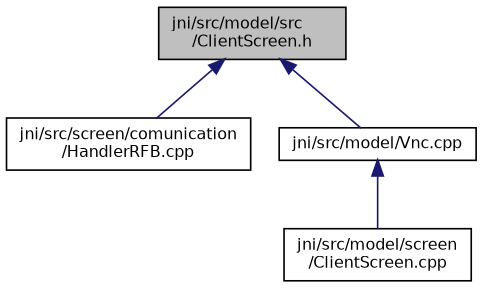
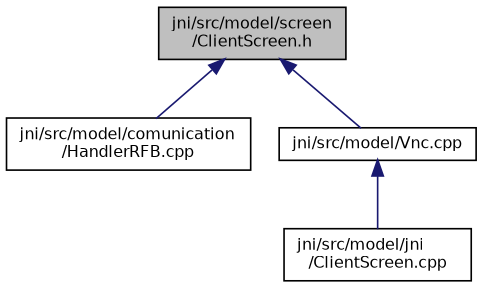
node "jni/src/model/src /ClientScreen.h": label "jni/src/model/src /ClientScreen.h" -> "jni/src/model/screen /ClientScreen.h"
node "jni/src/screen/comunication /HandlerRFB.cpp": label "jni/src/screen/comunication /HandlerRFB.cpp" -> "jni/src/model/comunication /HandlerRFB.cpp"
node "jni/src/model/screen /ClientScreen.cpp": label "jni/src/model/screen /ClientScreen.cpp" -> "jni/src/model/jni /ClientScreen.cpp"
